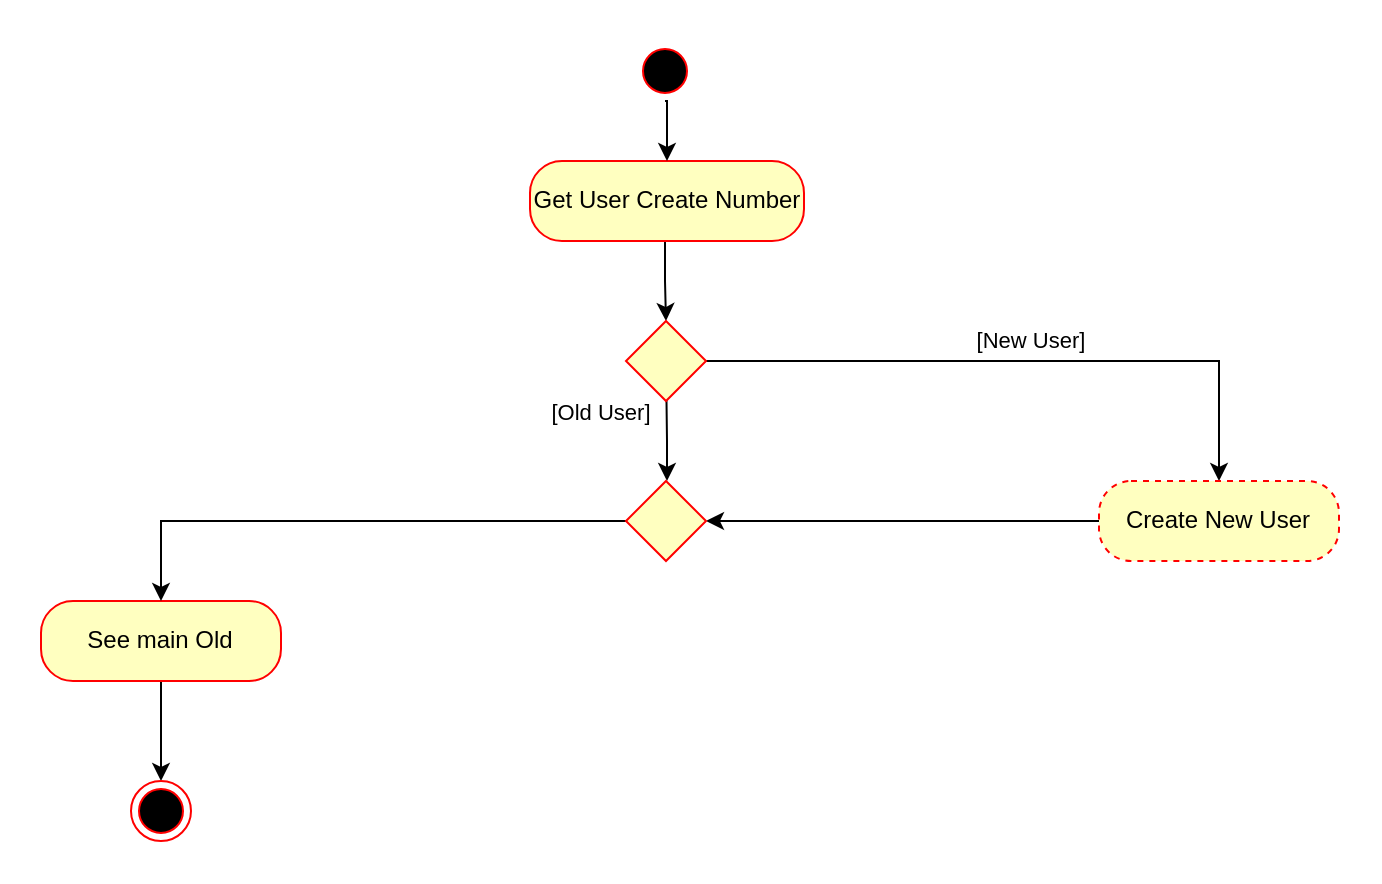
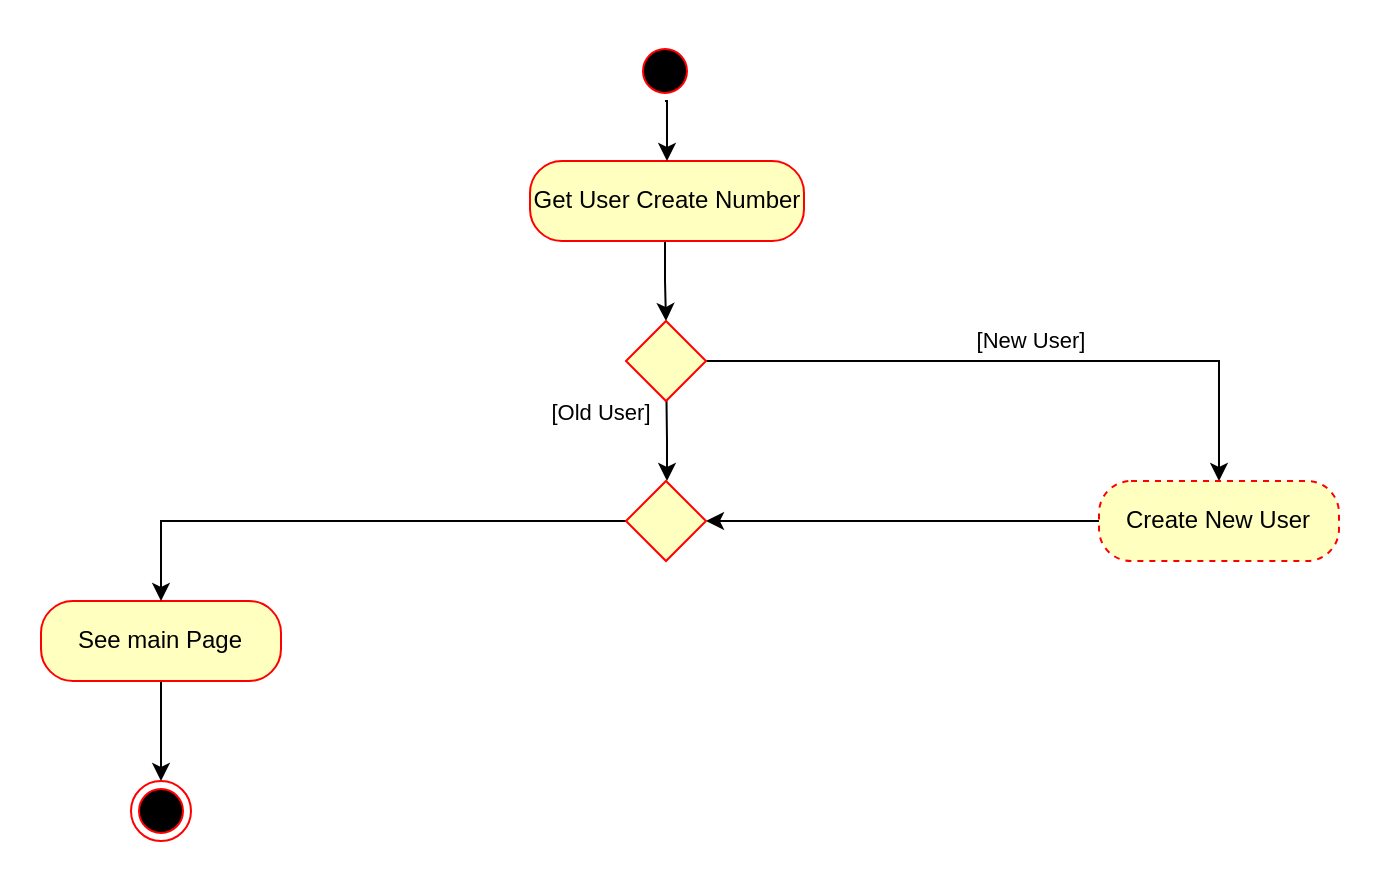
node "See main Old": label "See main Old" -> "See main Page"
